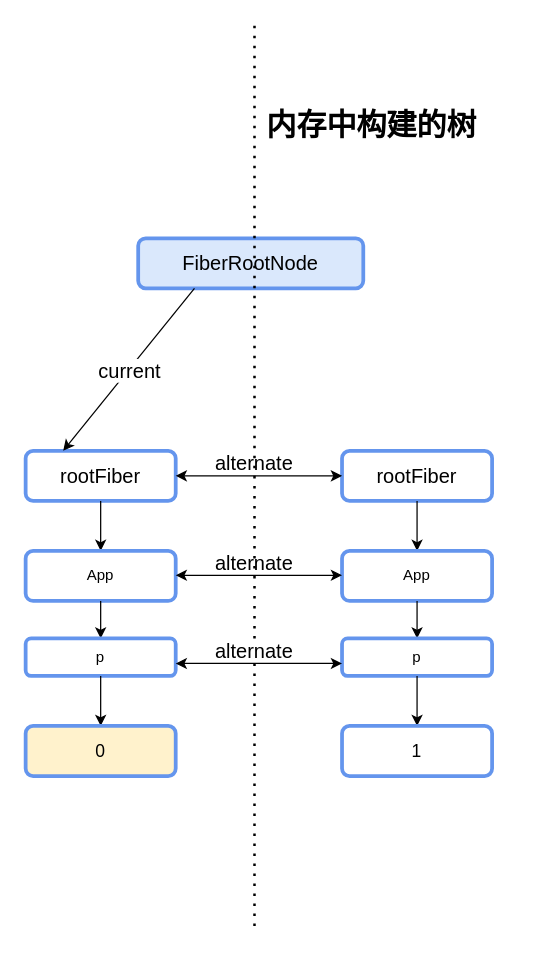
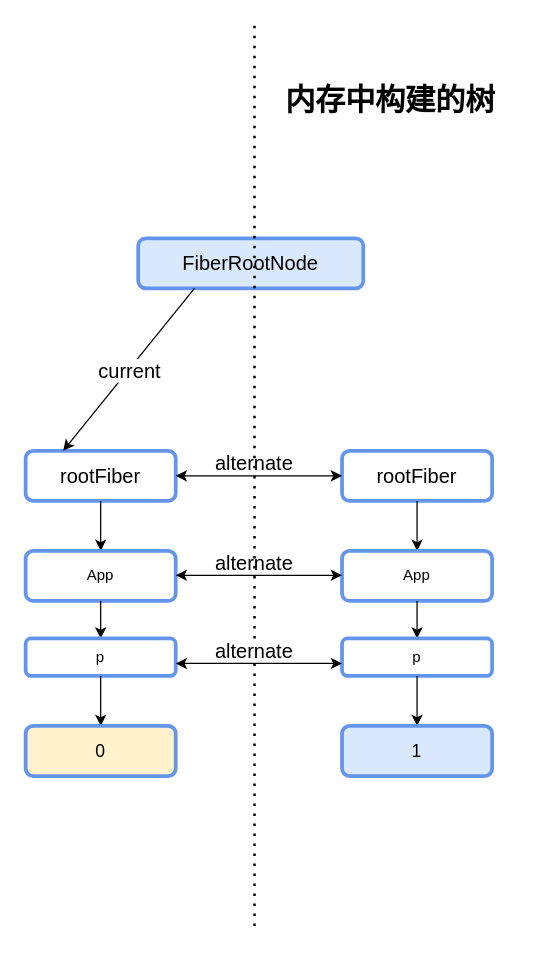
node "内存中构建的树": moved (379, 132) -> (398, 107)
node "1": fillcolor #ffffff -> #dae8fc
